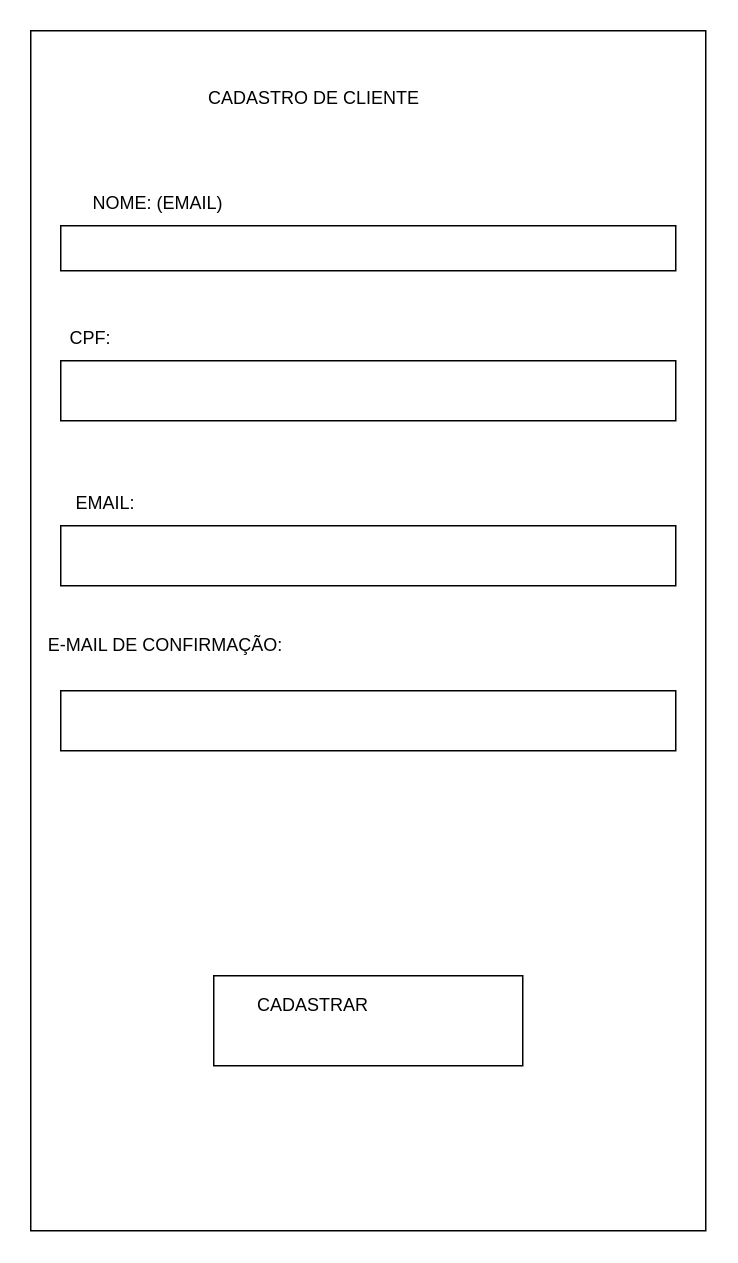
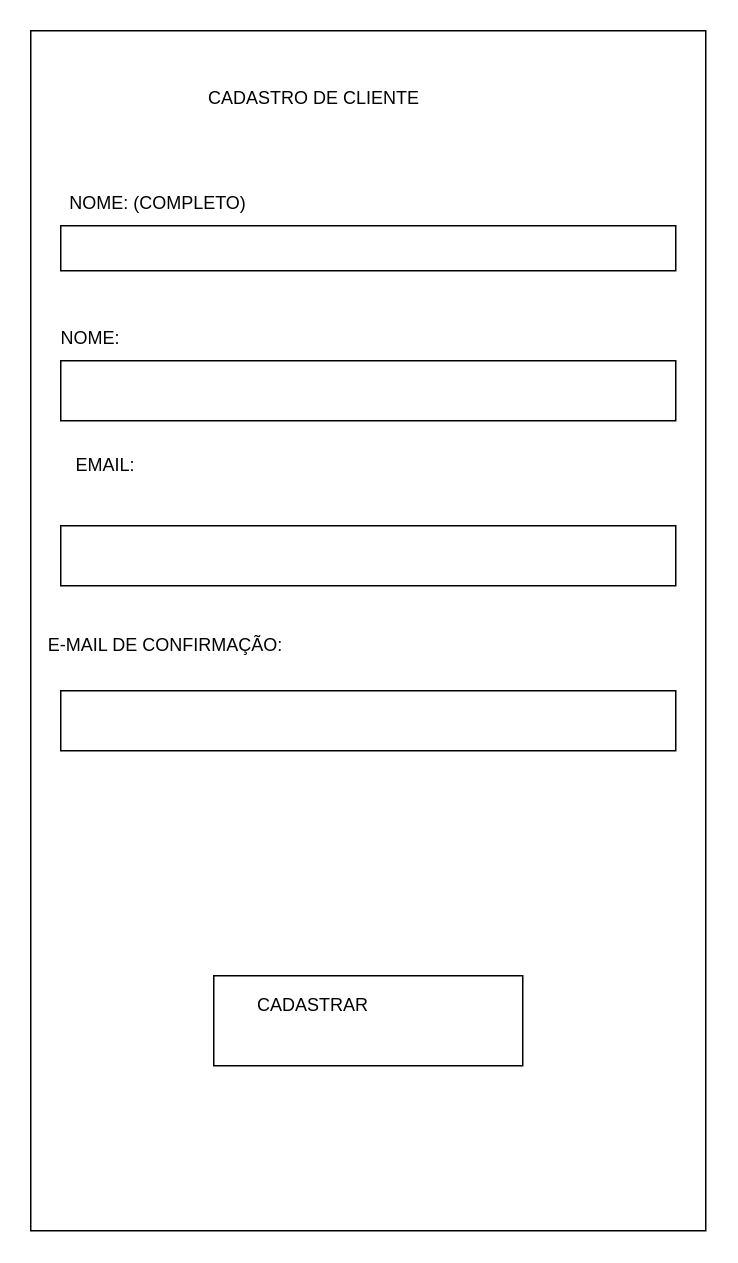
node "NOME: (EMAIL)": label "NOME: (EMAIL)" -> "NOME: (COMPLETO)"
node "CPF:": label "CPF:" -> "NOME:"
node "EMAIL:": moved (106, 503) -> (106, 466)
